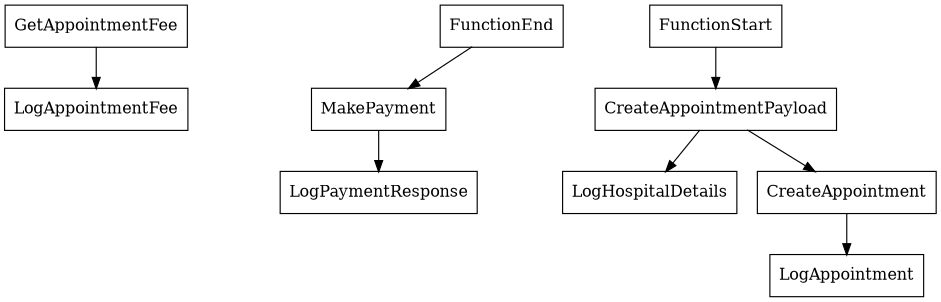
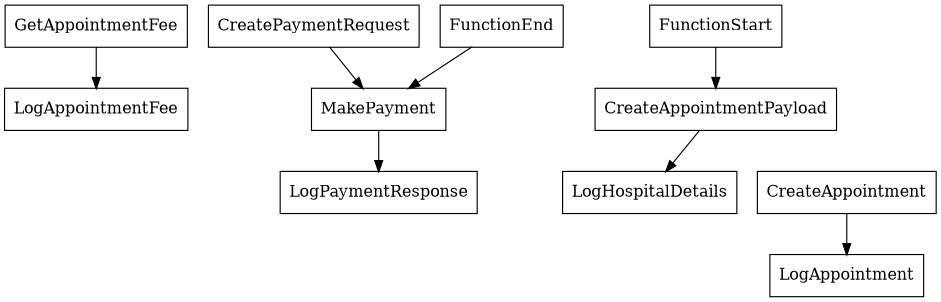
node "CreatePaymentRequest": added
edge "CreateAppointmentPayload" -> "CreateAppointment": removed
